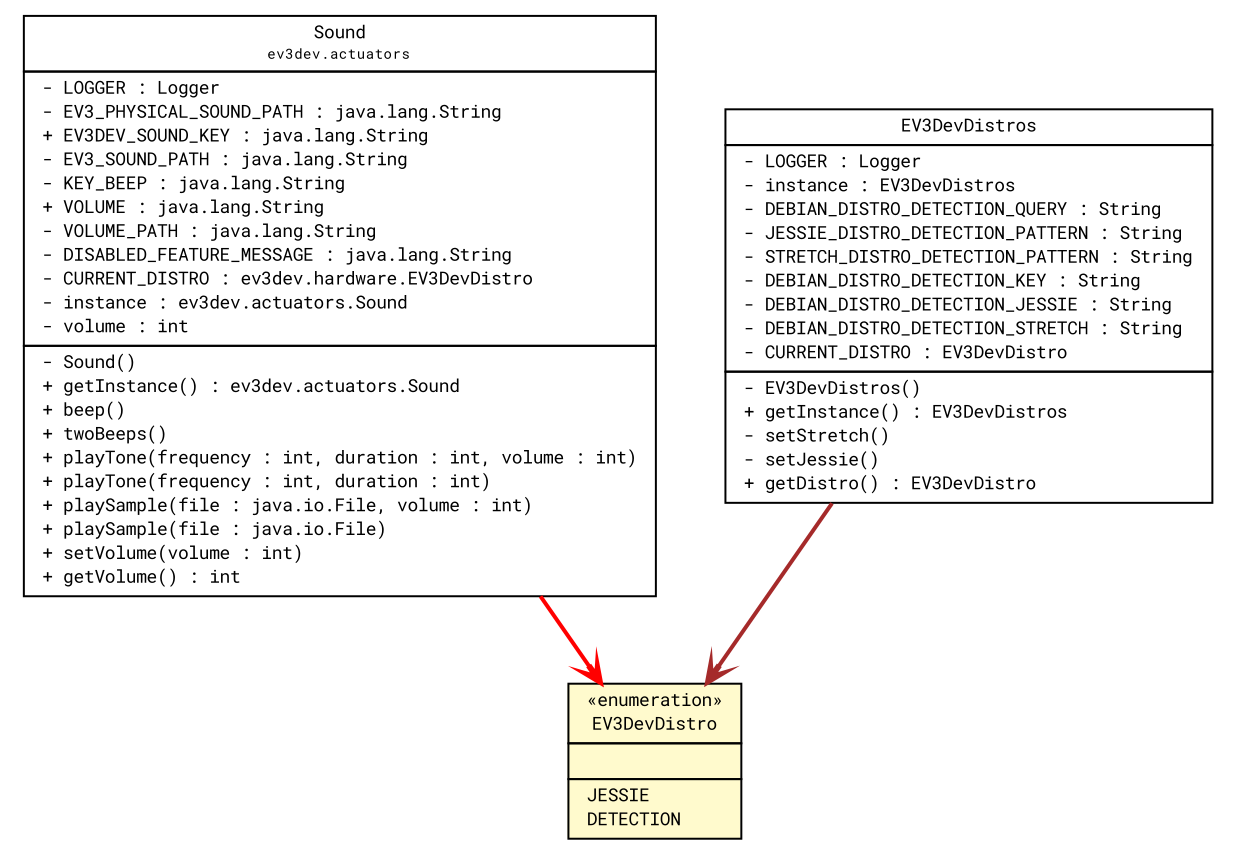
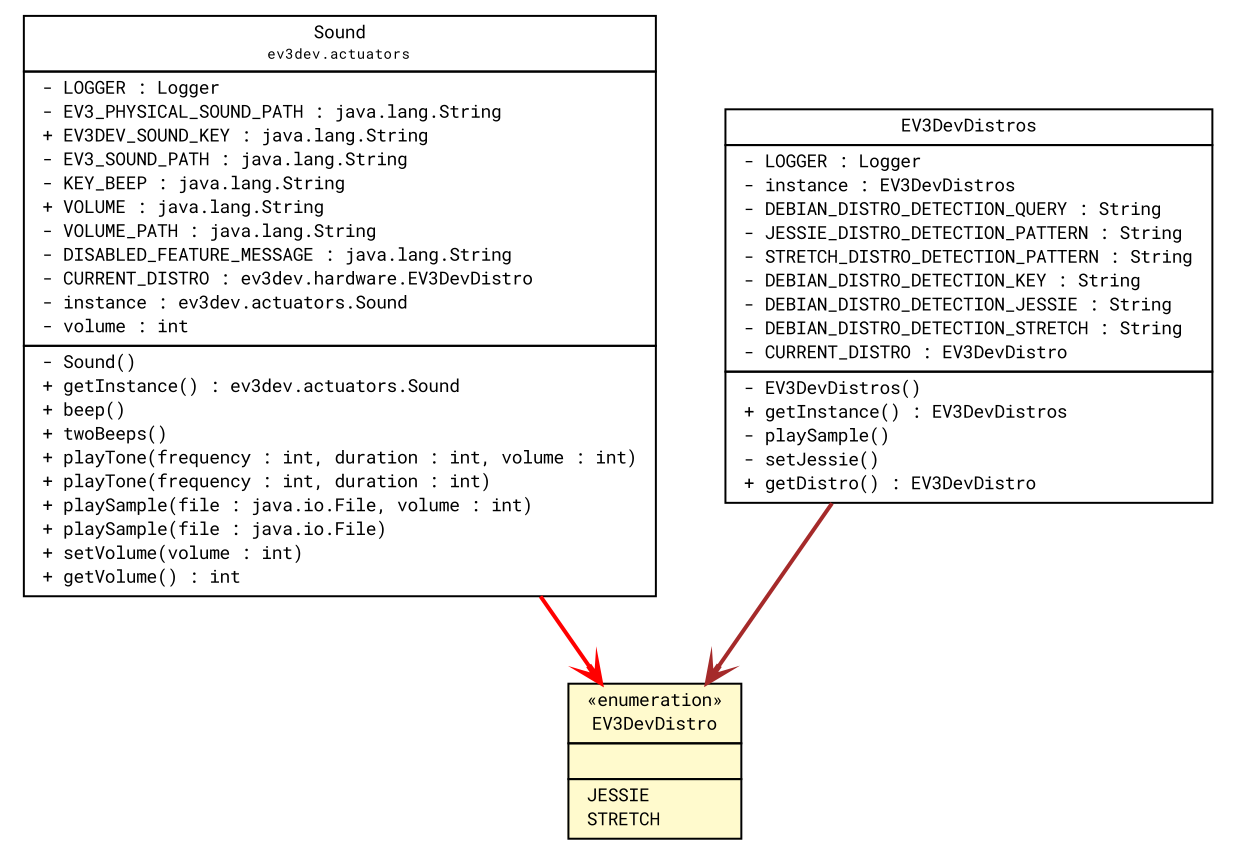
node "EV3DevDistros": text "- setStretch()" -> "- playSample()"
node "EV3DevDistro": text "DETECTION" -> "STRETCH"
